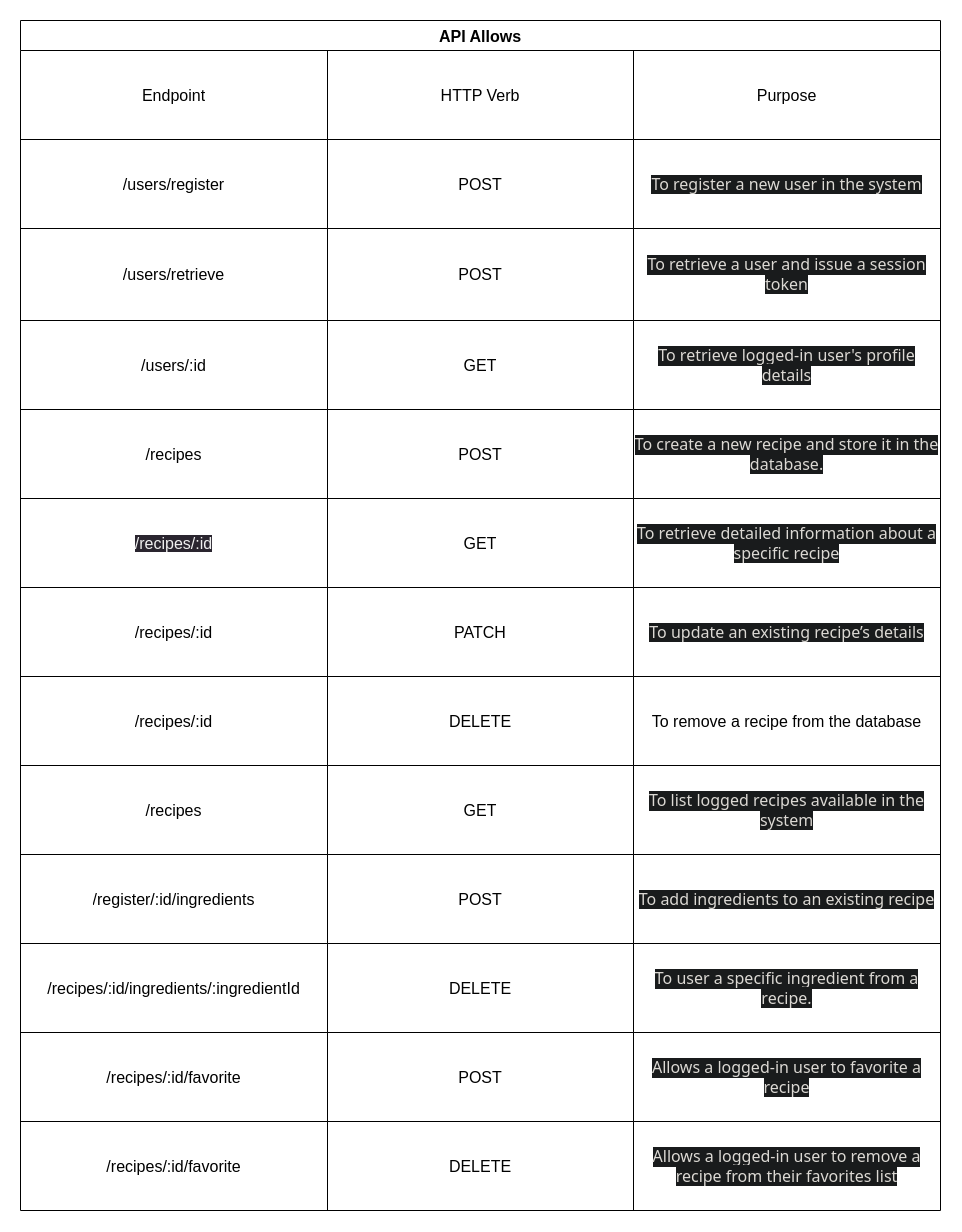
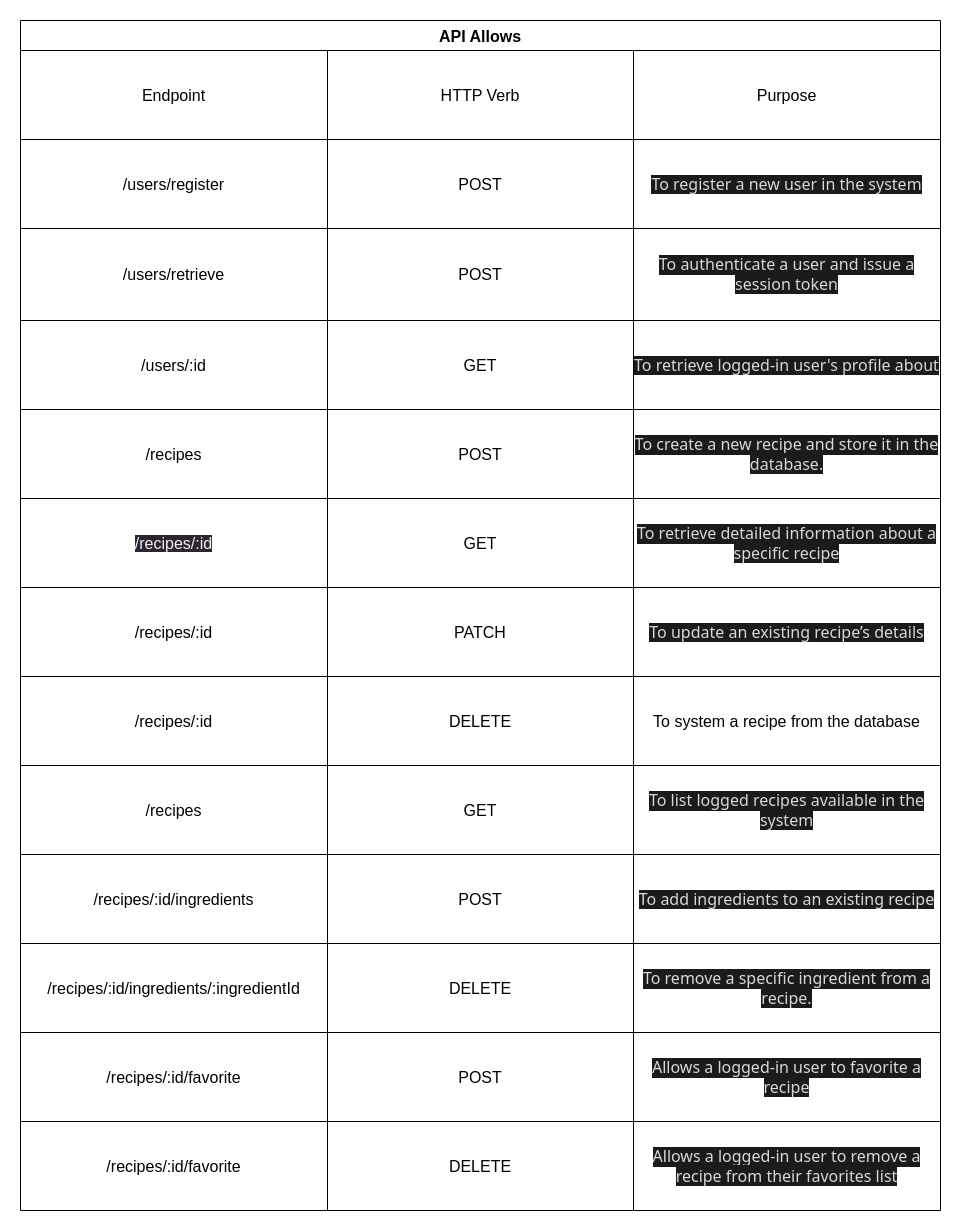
node "To retrieve a user and issue a session token": label "To retrieve a user and issue a session token" -> "To authenticate a user and issue a session token"
node "To retrieve logged-in user's profile details": label "To retrieve logged-in user's profile details" -> "To retrieve logged-in user's profile about"
node "To remove a recipe from the database": label "To remove a recipe from the database" -> "To system a recipe from the database"
node "/register/:id/ingredients": label "/register/:id/ingredients" -> "/recipes/:id/ingredients"
node "To user a specific ingredient from a recipe.": label "To user a specific ingredient from a recipe." -> "To remove a specific ingredient from a recipe."
